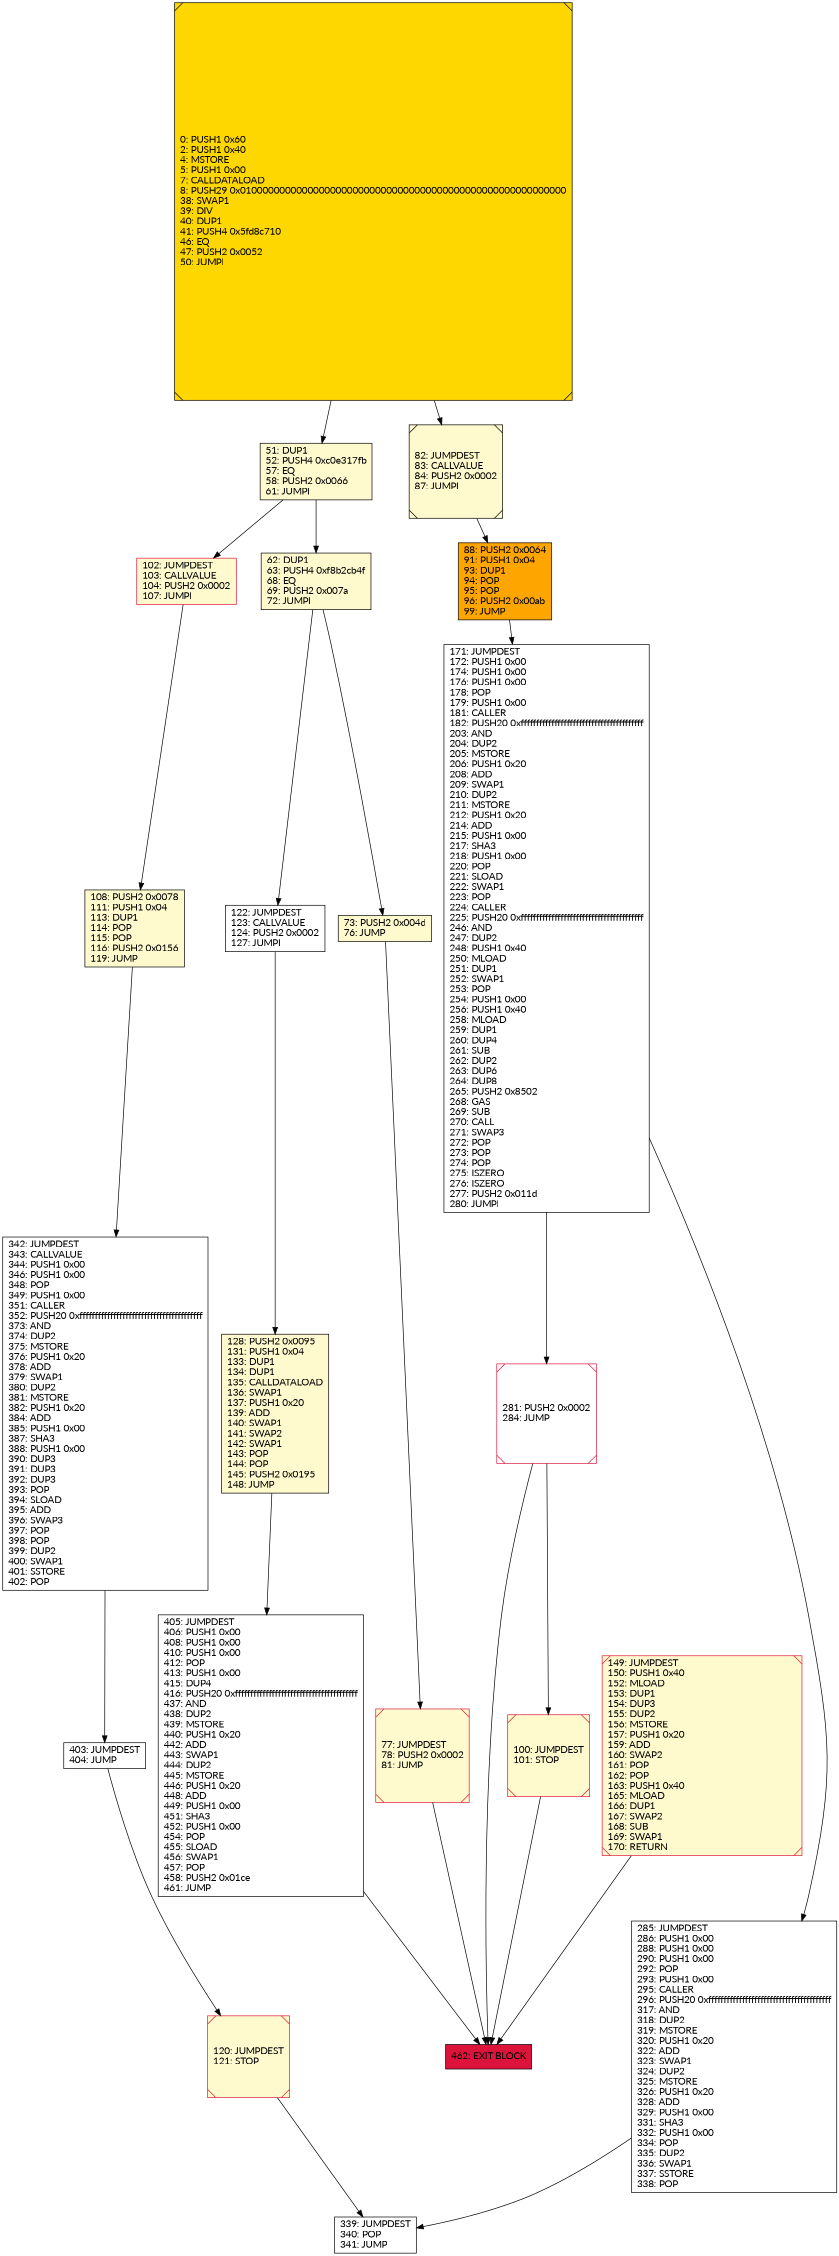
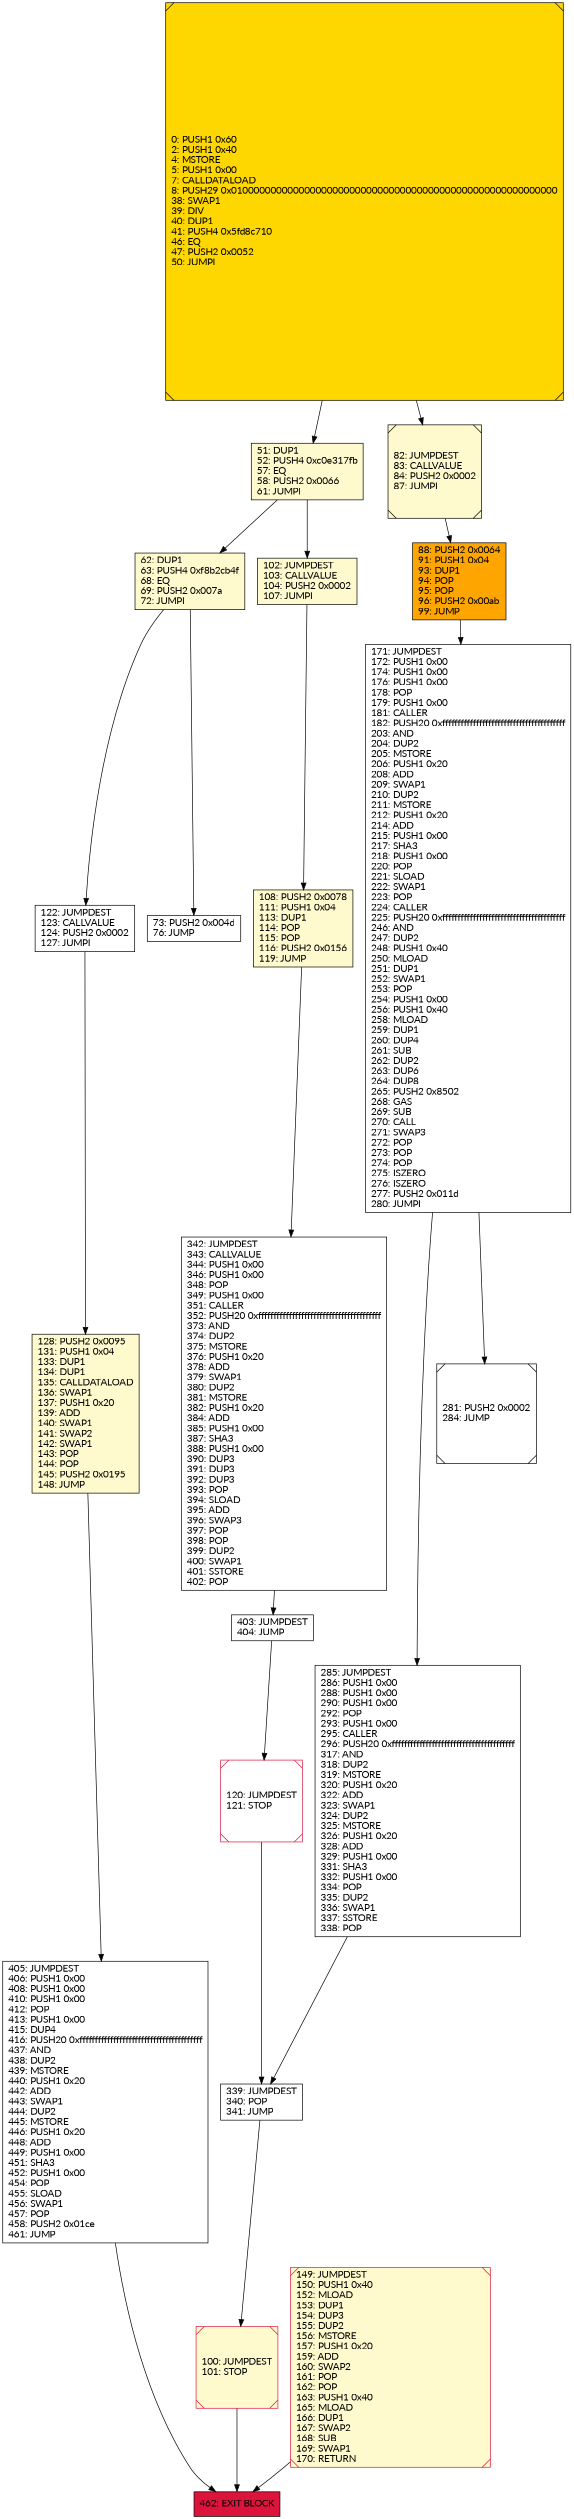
node "102: JUMPDEST 103: CALLVALUE 104: PUSH2 0x0002 107: JUMPI": color crimson -> black
node "73: PUSH2 0x004d 76: JUMP": fillcolor lemonchiffon -> white
node "281: PUSH2 0x0002 284: JUMP": color crimson -> black
edge "281: PUSH2 0x0002 284: JUMP" -> "100: JUMPDEST 101: STOP": now "339: JUMPDEST 340: POP 341: JUMP" -> "100: JUMPDEST 101: STOP"
edge "281: PUSH2 0x0002 284: JUMP" -> "462: EXIT BLOCK": removed
node "77: JUMPDEST 78: PUSH2 0x0002 81: JUMP": removed
node "120: JUMPDEST 121: STOP": fillcolor lemonchiffon -> white
